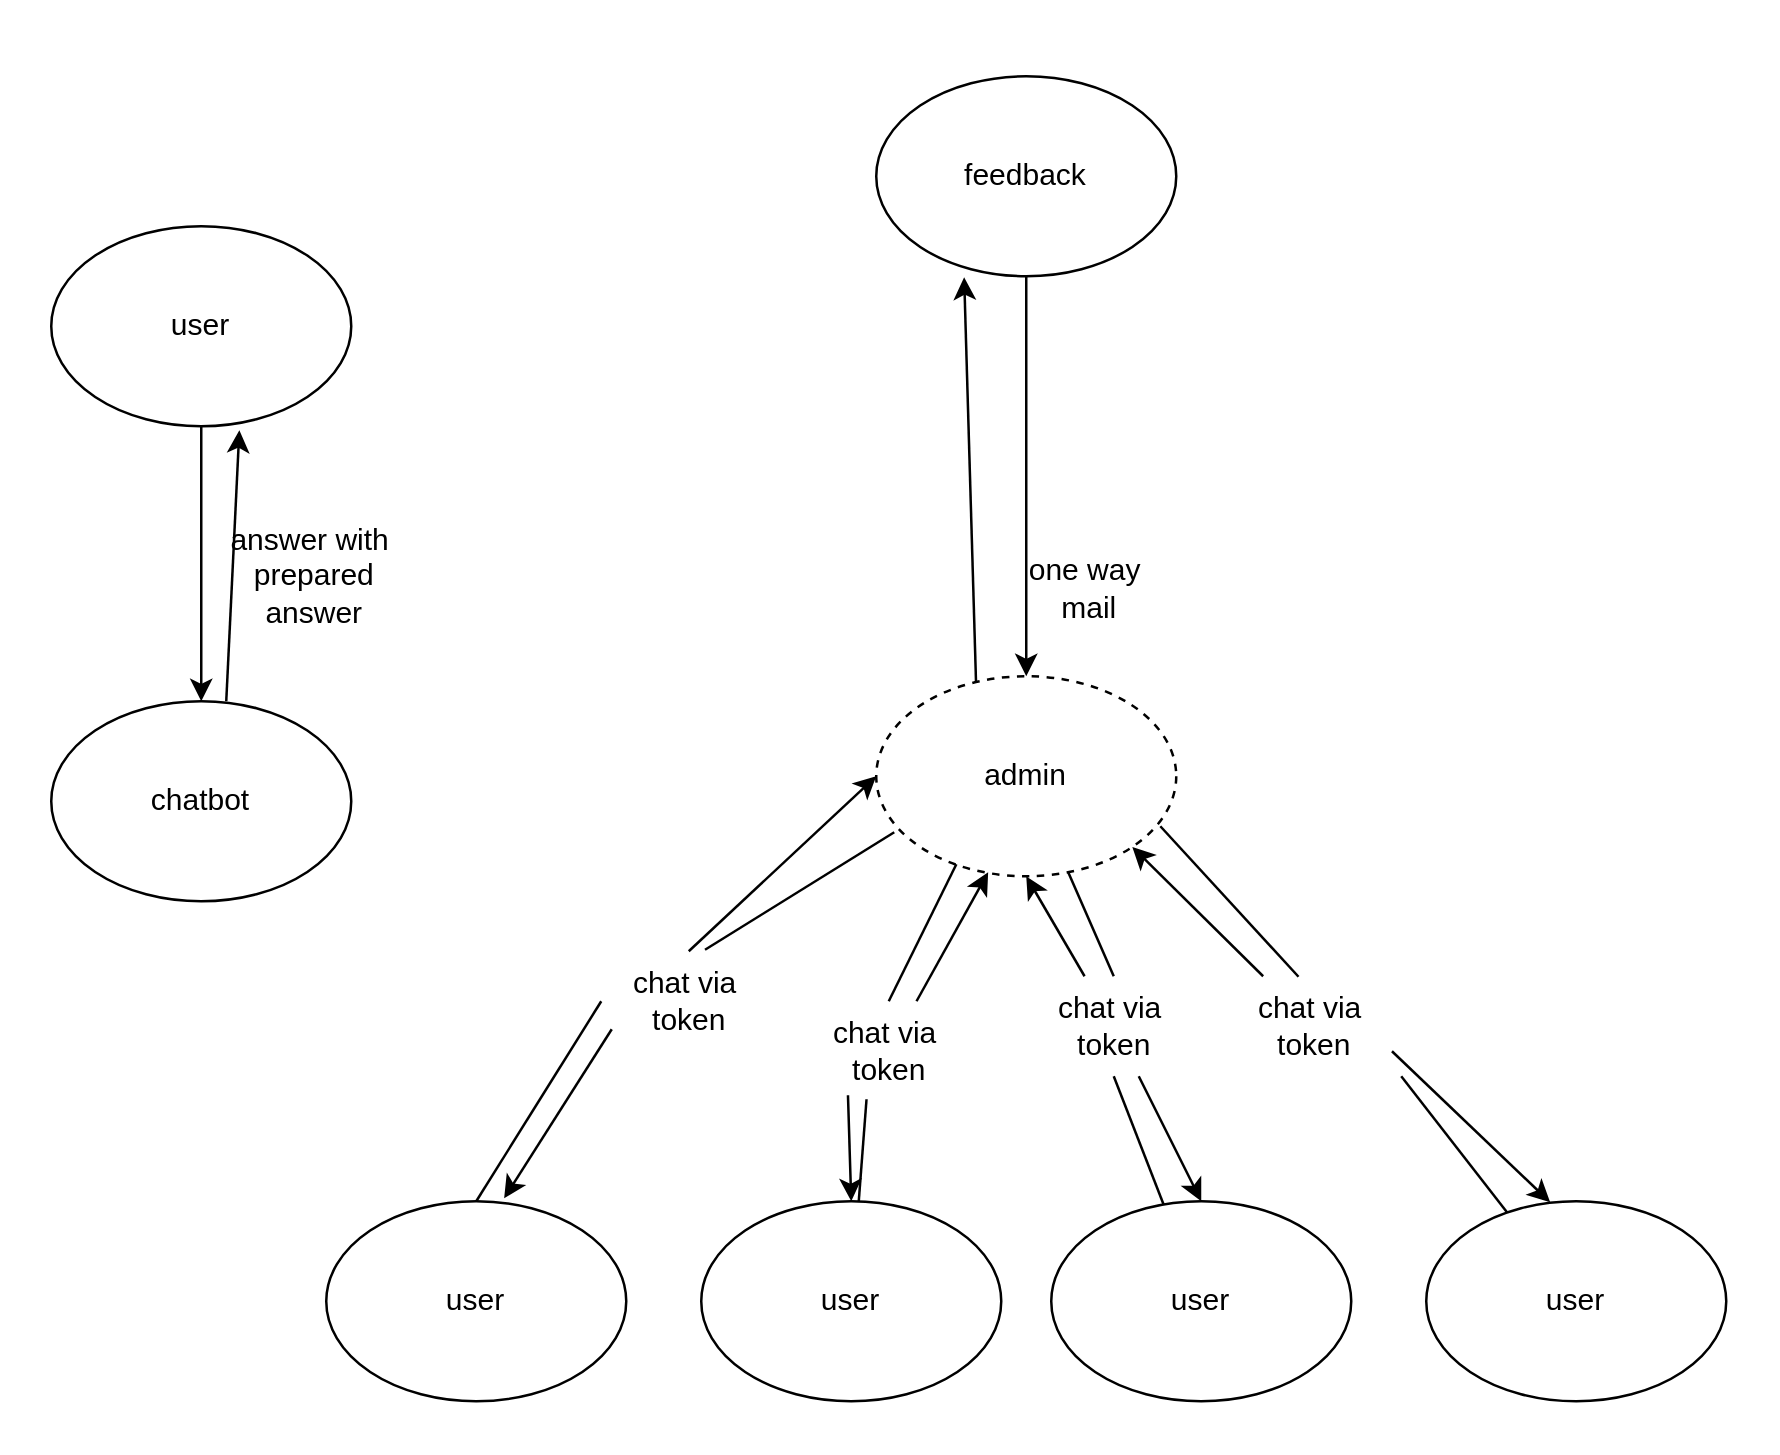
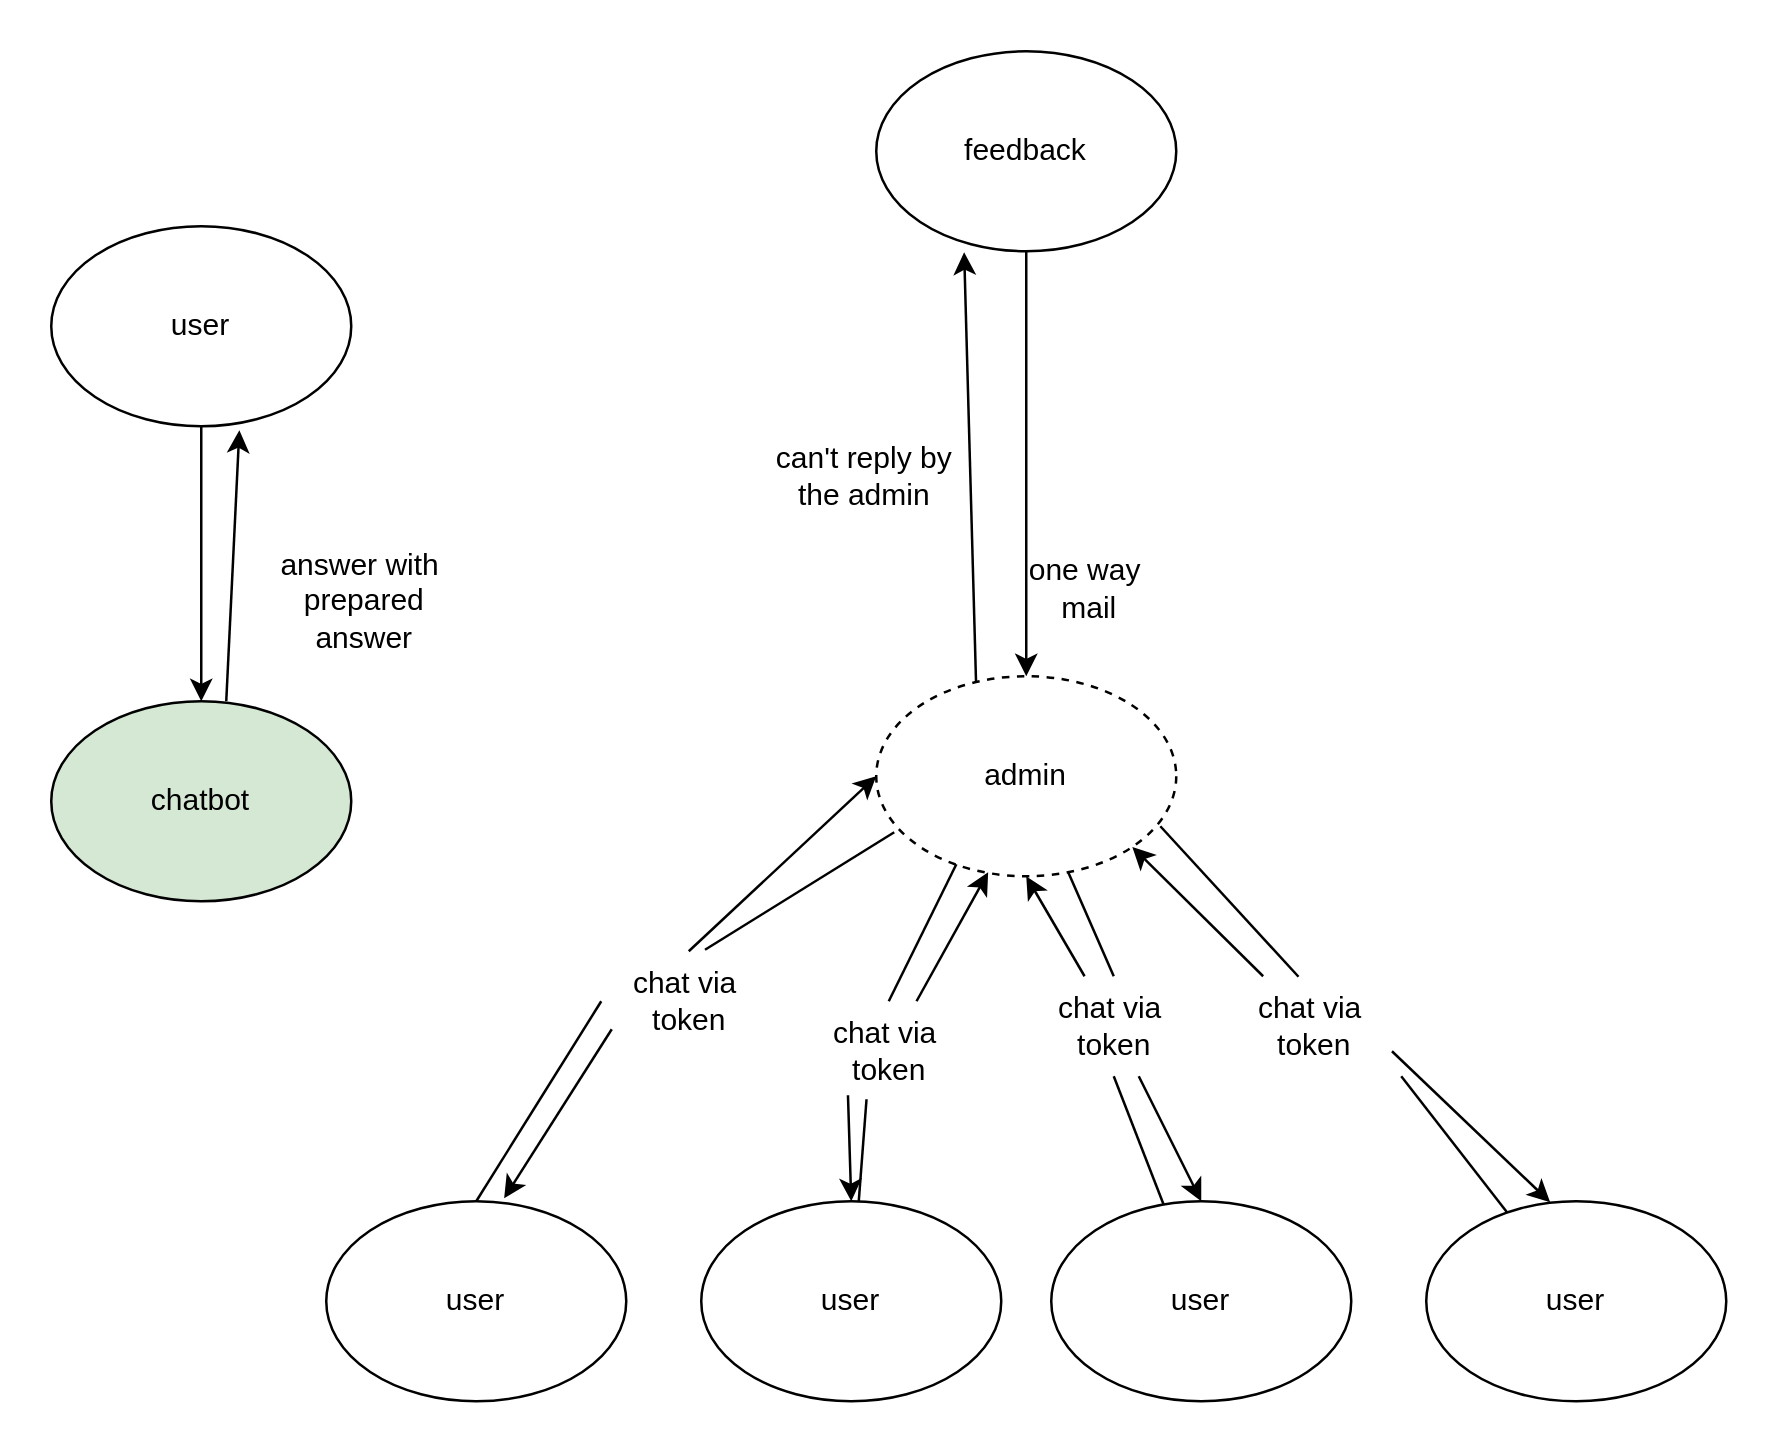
node "feedback": moved (1026, 176) -> (1026, 151)
node "can't reply by the admin": added
node "answer with prepared answer": moved (314, 576) -> (364, 601)
node "chatbot": fillcolor #ffffff -> #d5e8d4
